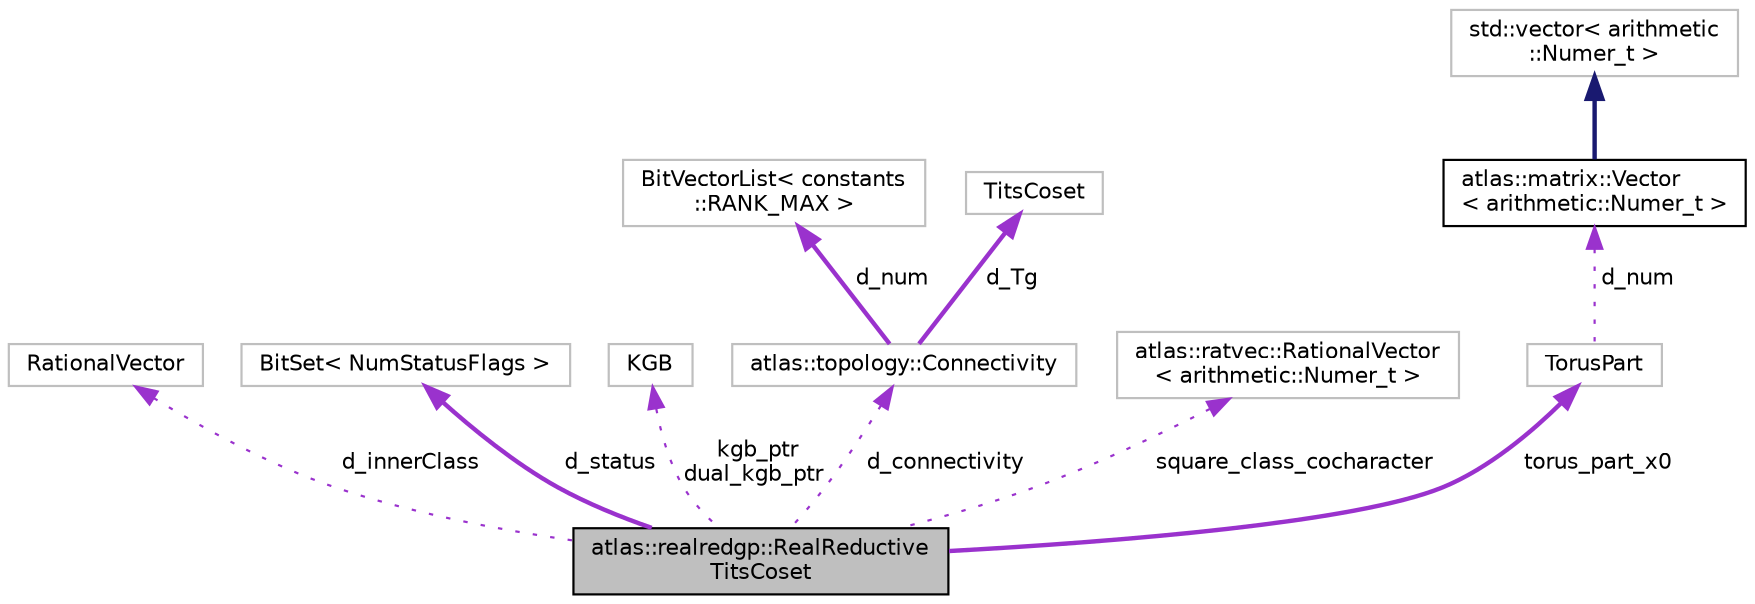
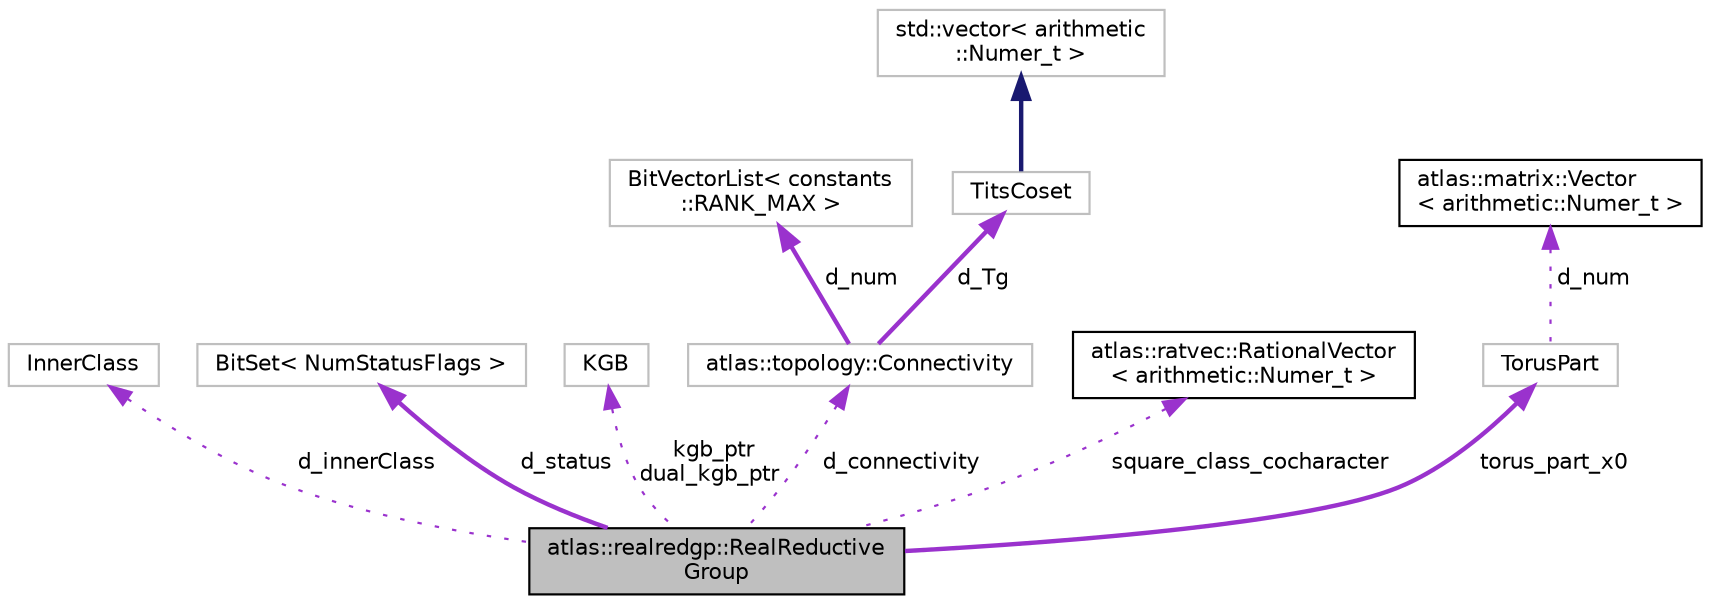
edge "atlas::matrix::Vector < arithmetic::Numer_t >" -> "std::vector< arithmetic ::Numer_t >": now "TitsCoset" -> "std::vector< arithmetic ::Numer_t >"
node "RationalVector": label "RationalVector" -> "InnerClass"
node "atlas::ratvec::RationalVector < arithmetic::Numer_t >": color grey75 -> black
node "atlas::realredgp::RealReductive TitsCoset": label "atlas::realredgp::RealReductive TitsCoset" -> "atlas::realredgp::RealReductive Group"
